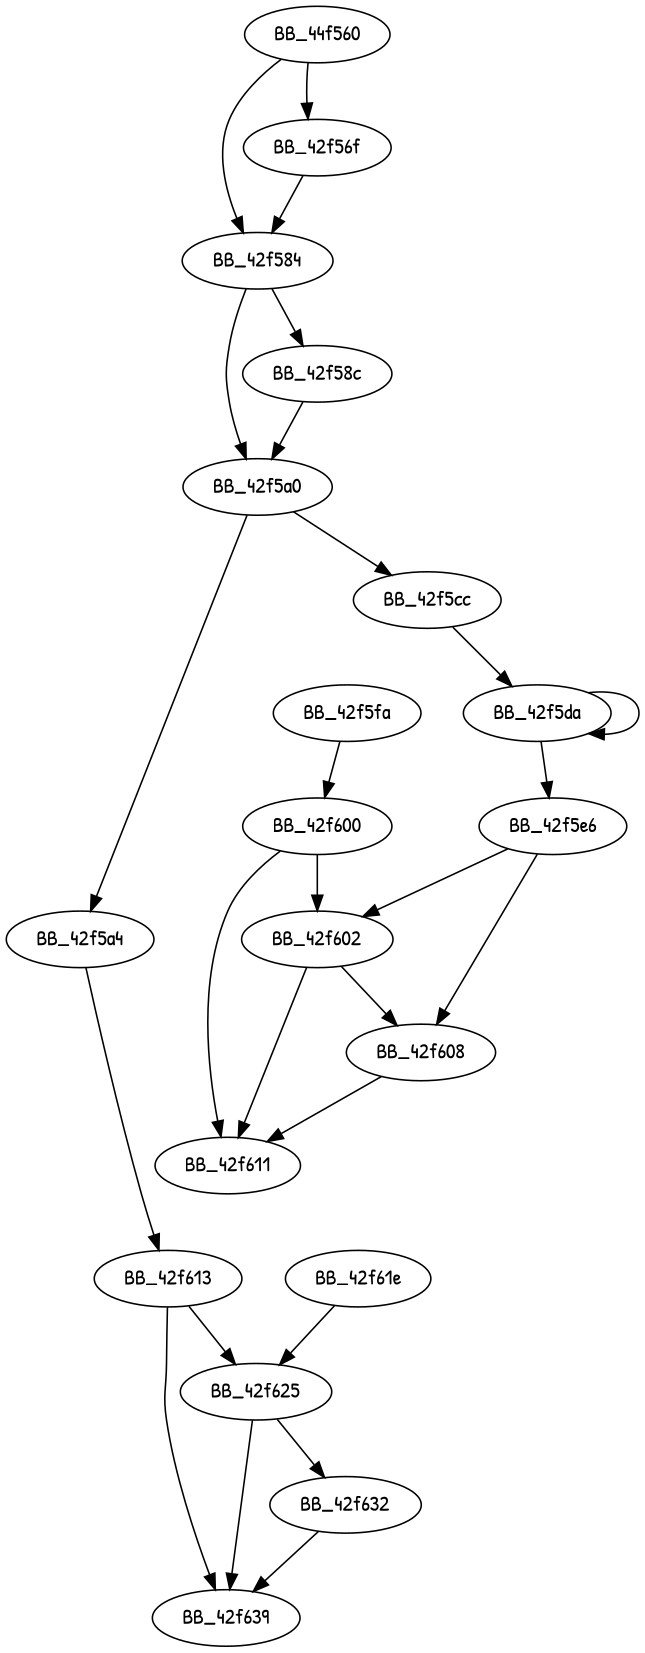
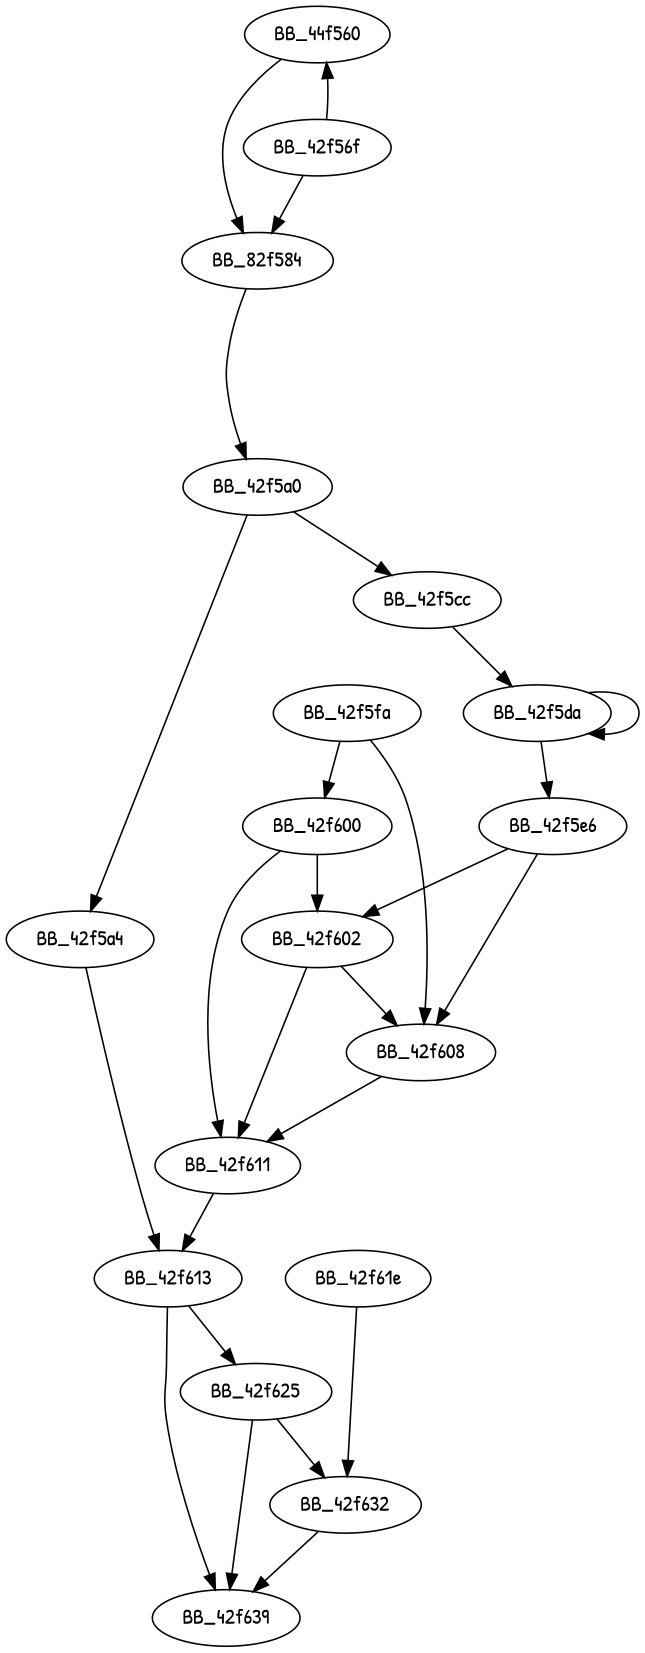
edge "BB_44f560" -> "BB_42f56f": reversed
node "BB_42f584": label "BB_42f584" -> "BB_82f584"
node "BB_42f58c": removed
edge "BB_42f5fa" -> "BB_42f608": added
edge "BB_42f611" -> "BB_42f613": added
edge "BB_42f61e" -> "BB_42f625": now "BB_42f61e" -> "BB_42f632"
